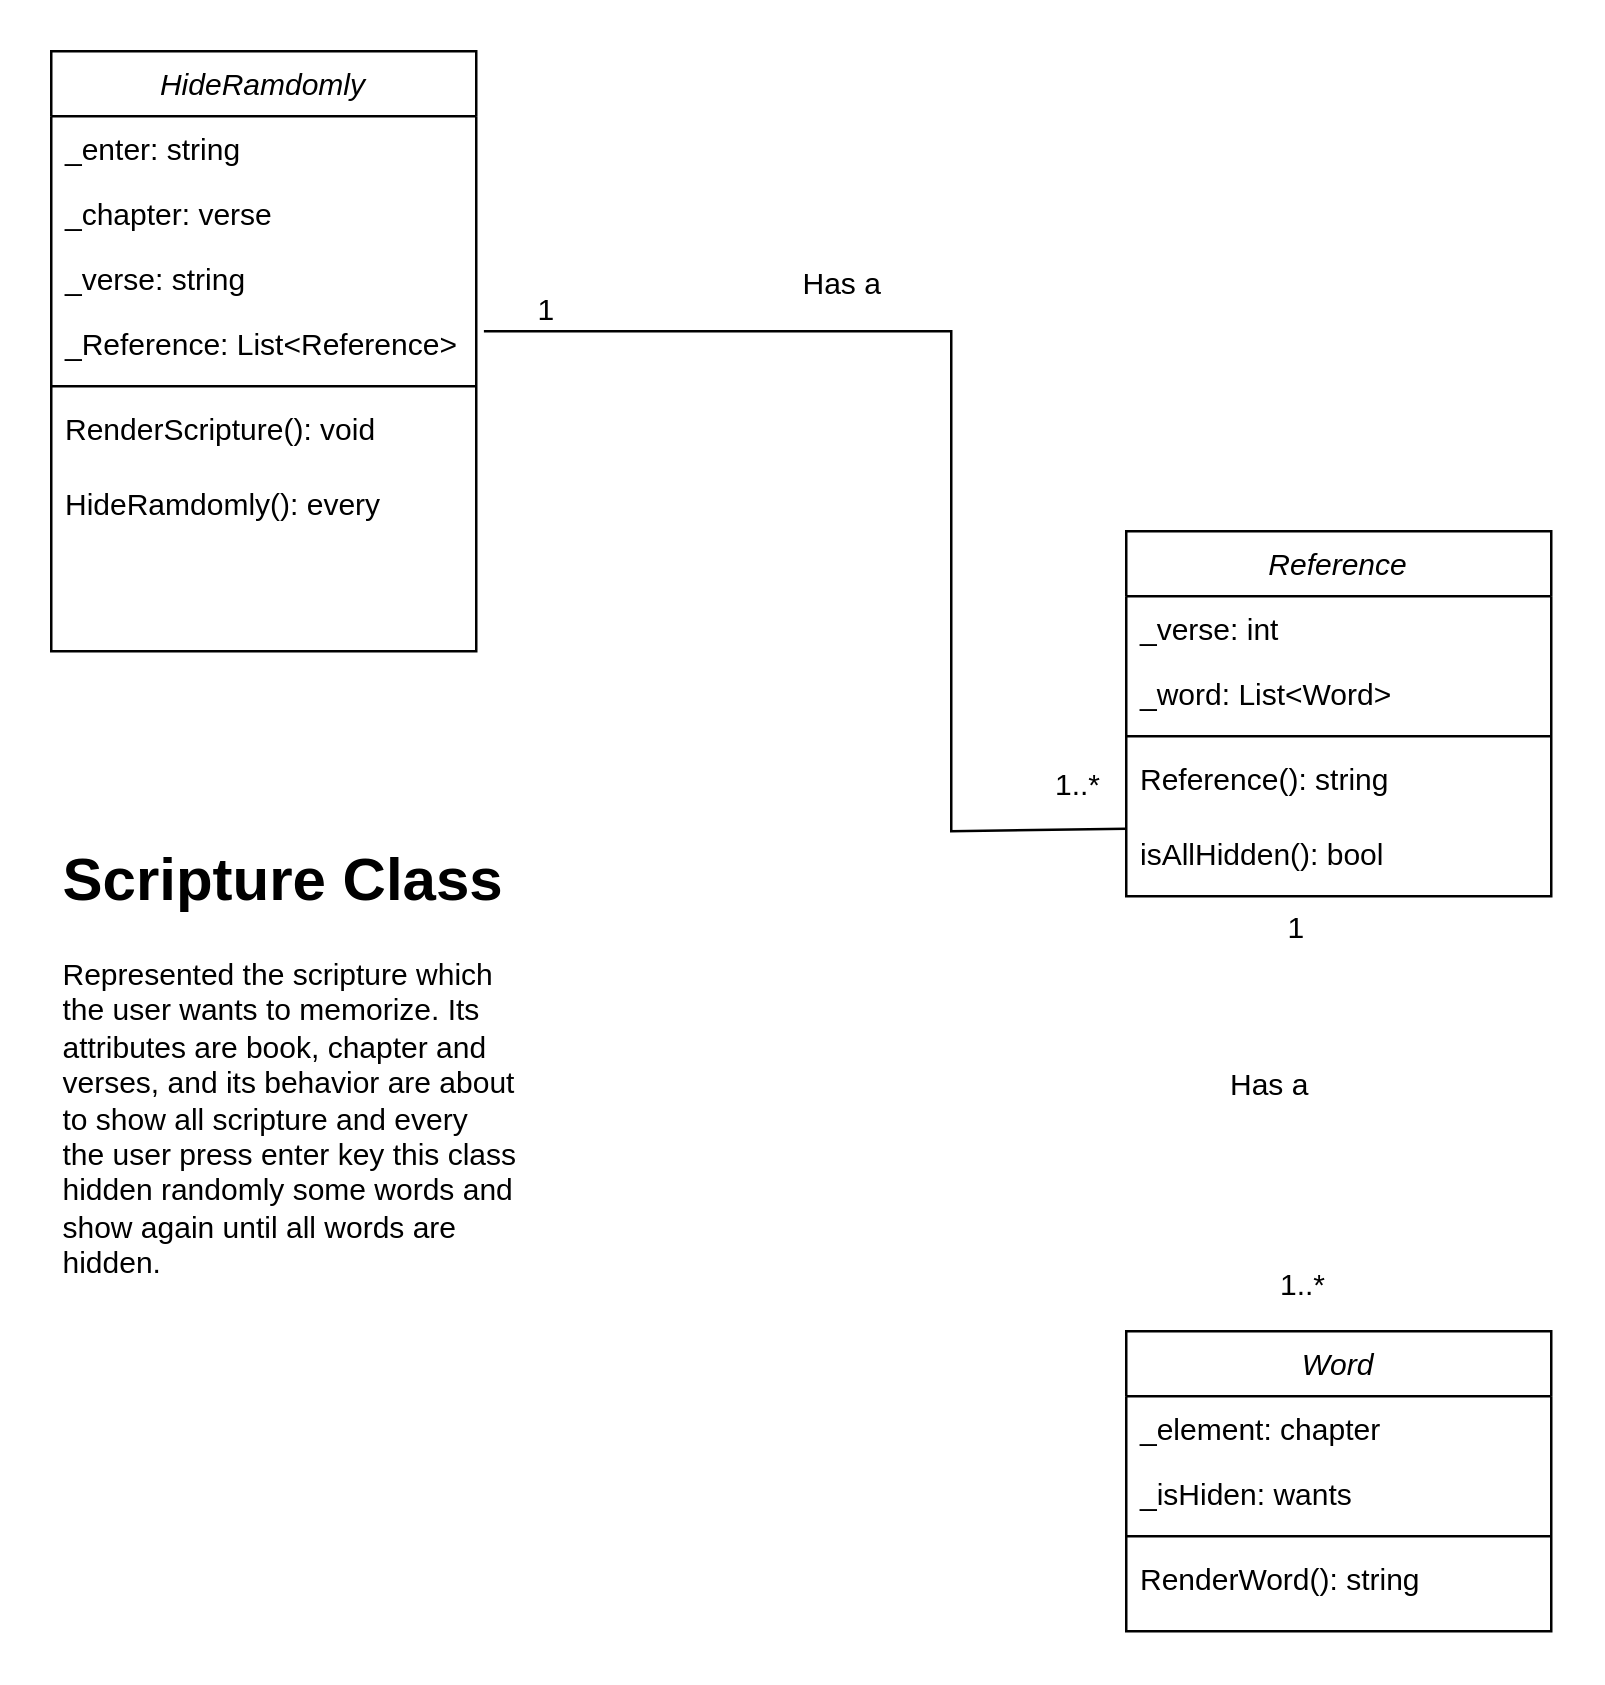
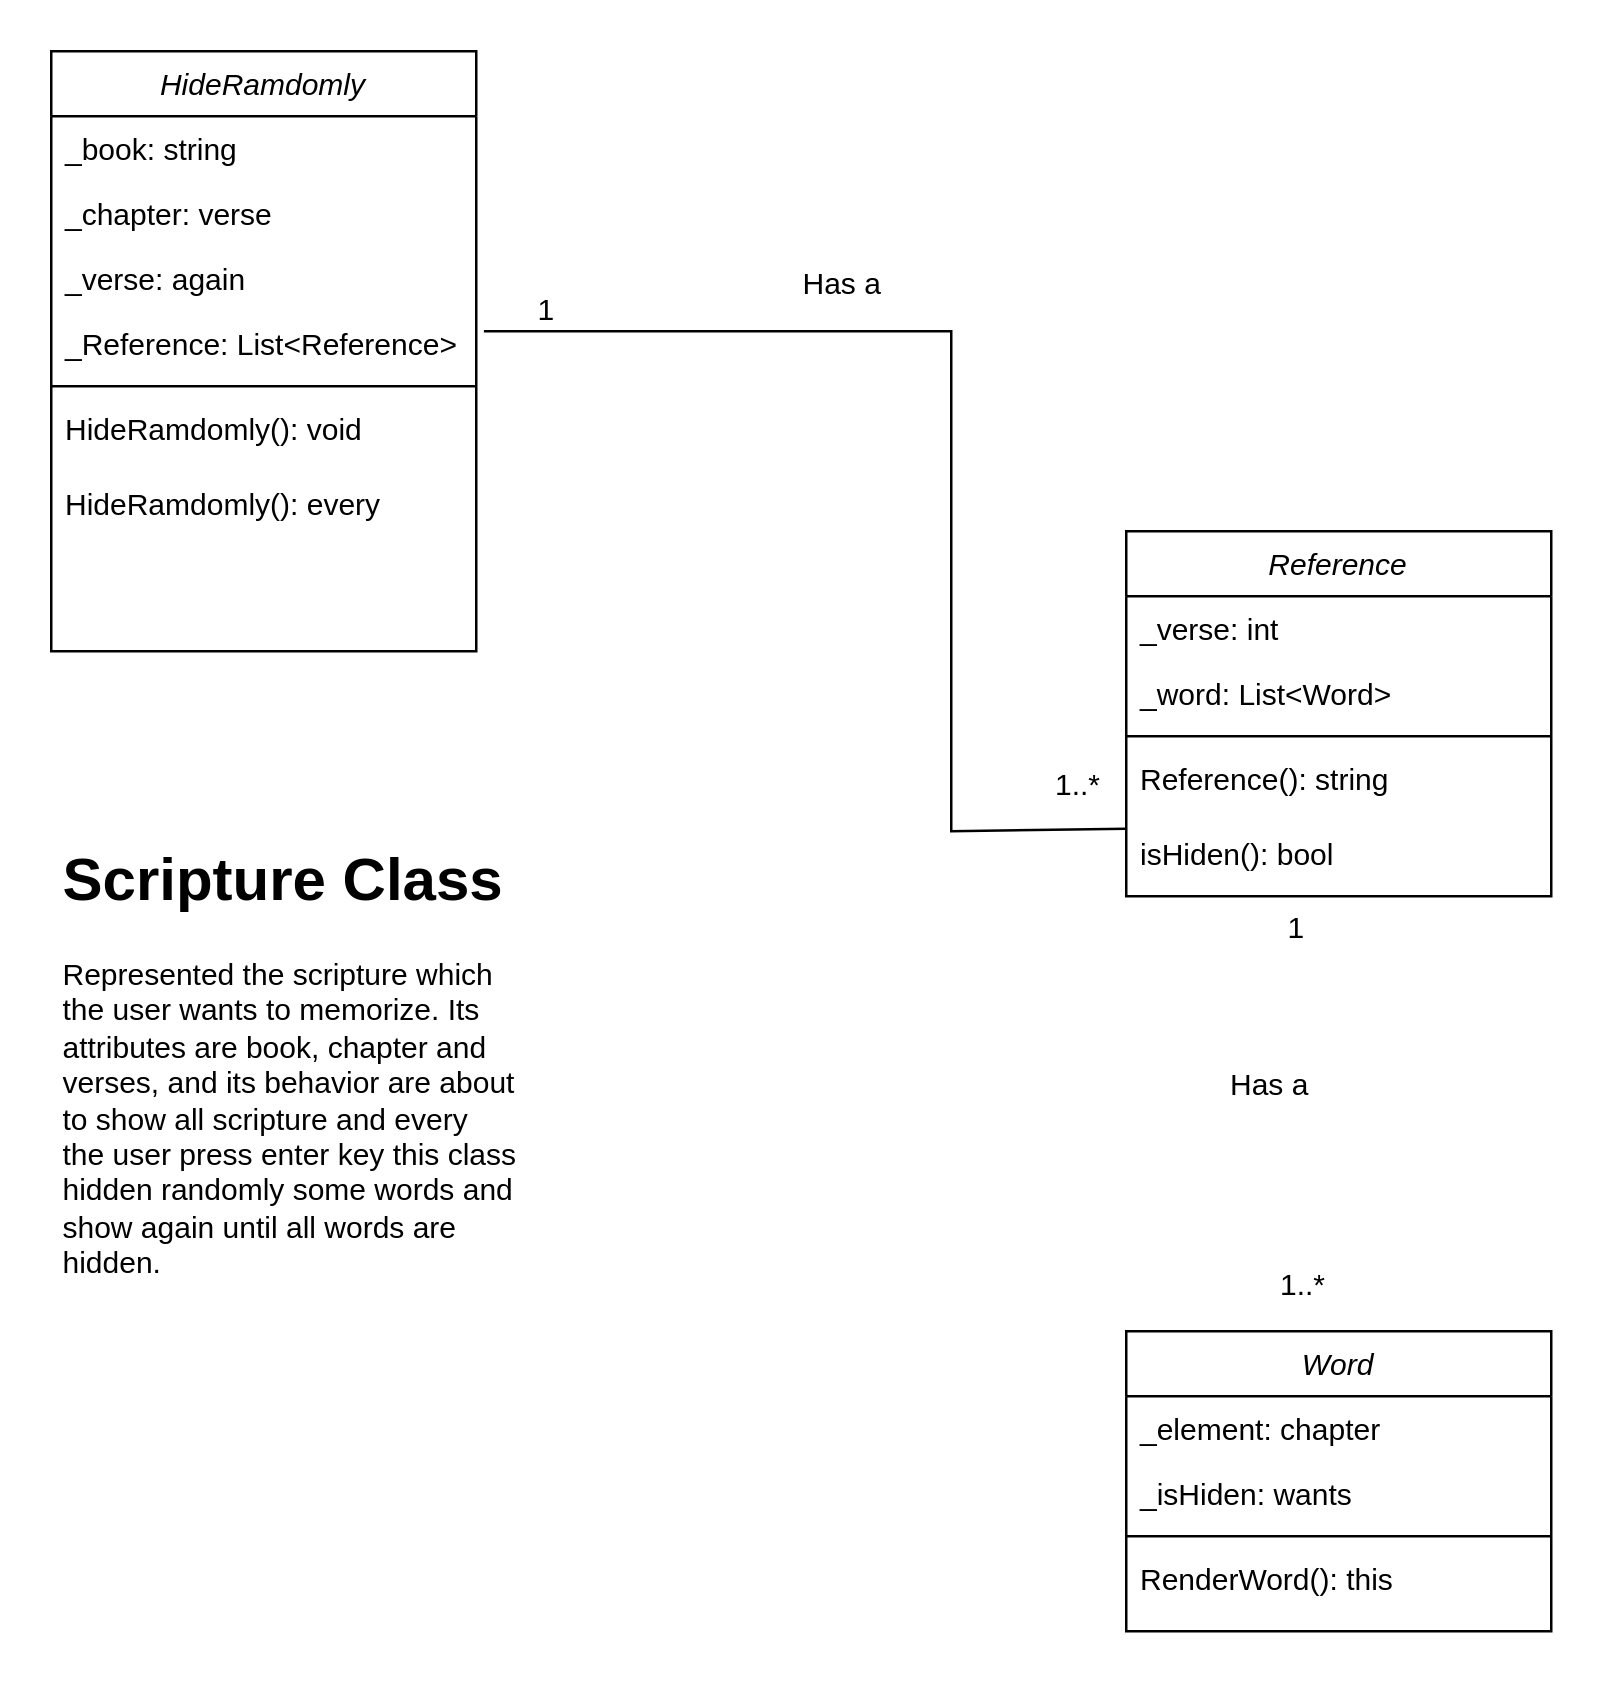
node "_enter: string": label "_enter: string" -> "_book: string"
node "_verse: string": label "_verse: string" -> "_verse: again"
node "RenderScripture(): void": label "RenderScripture(): void" -> "HideRamdomly(): void"
node "isAllHidden(): bool": label "isAllHidden(): bool" -> "isHiden(): bool"
node "RenderWord(): string": label "RenderWord(): string" -> "RenderWord(): this"
